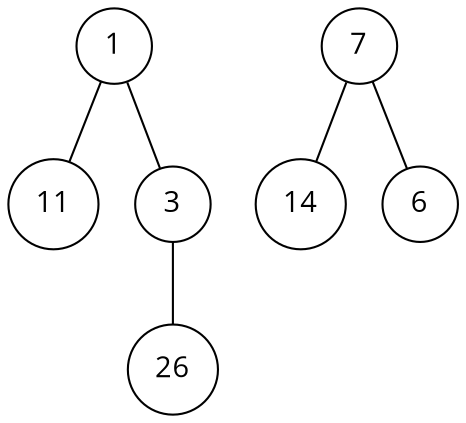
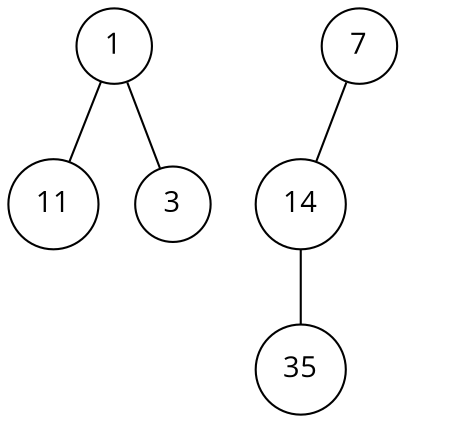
node "6": removed
node "26": removed
node "35": added
